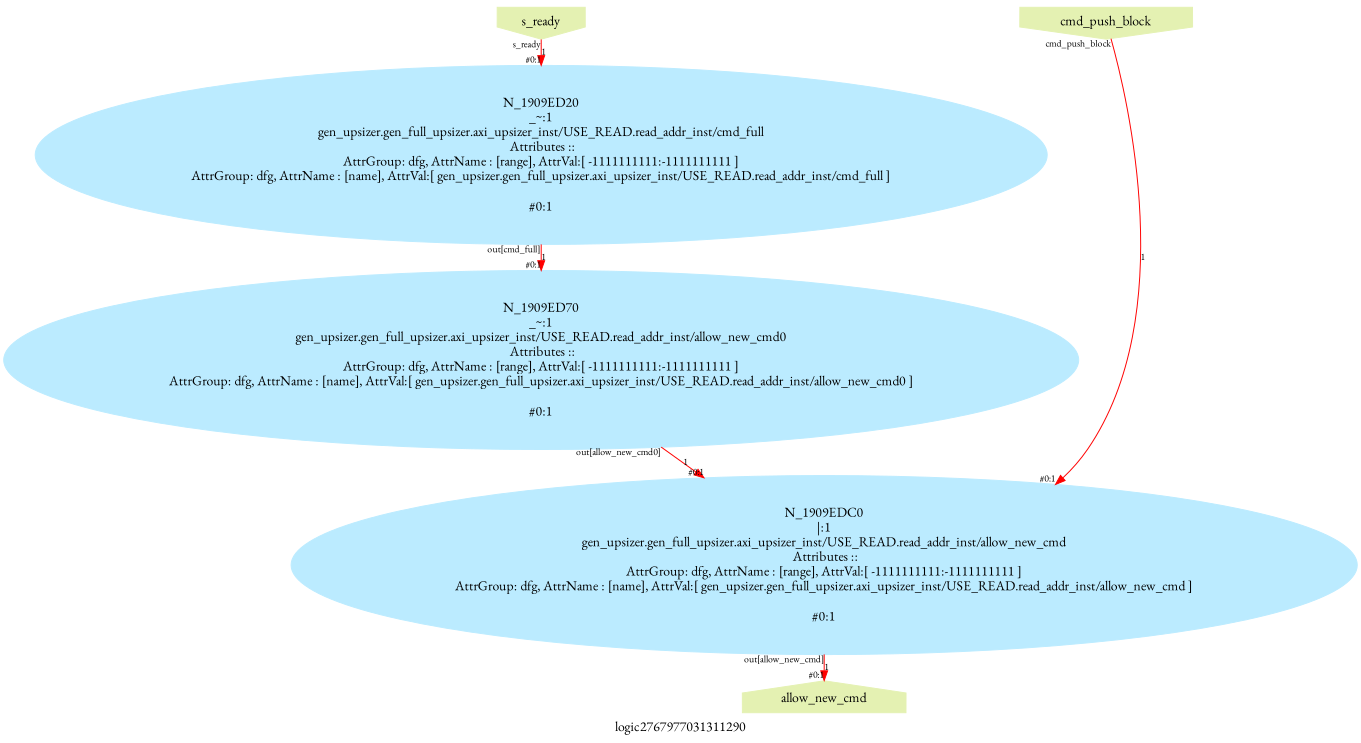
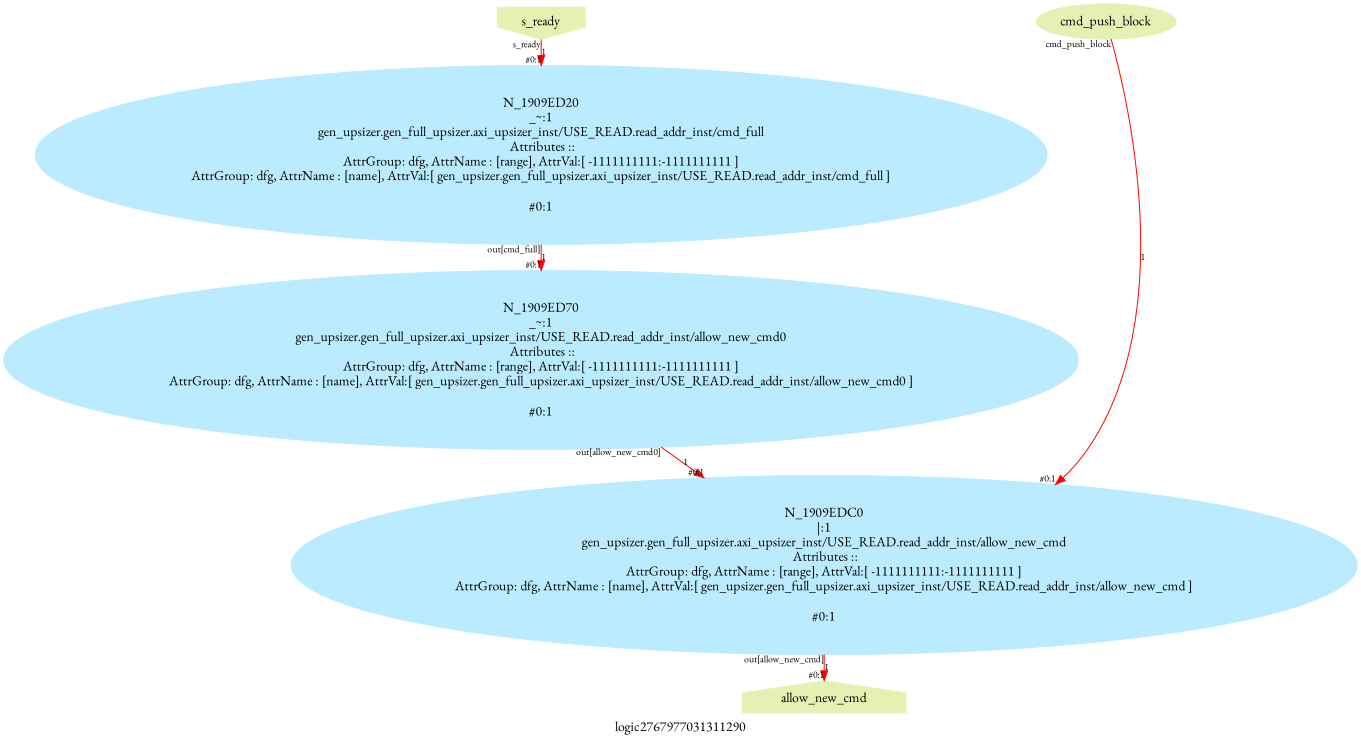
node "cmd_push_block": shape invhouse -> ellipse
